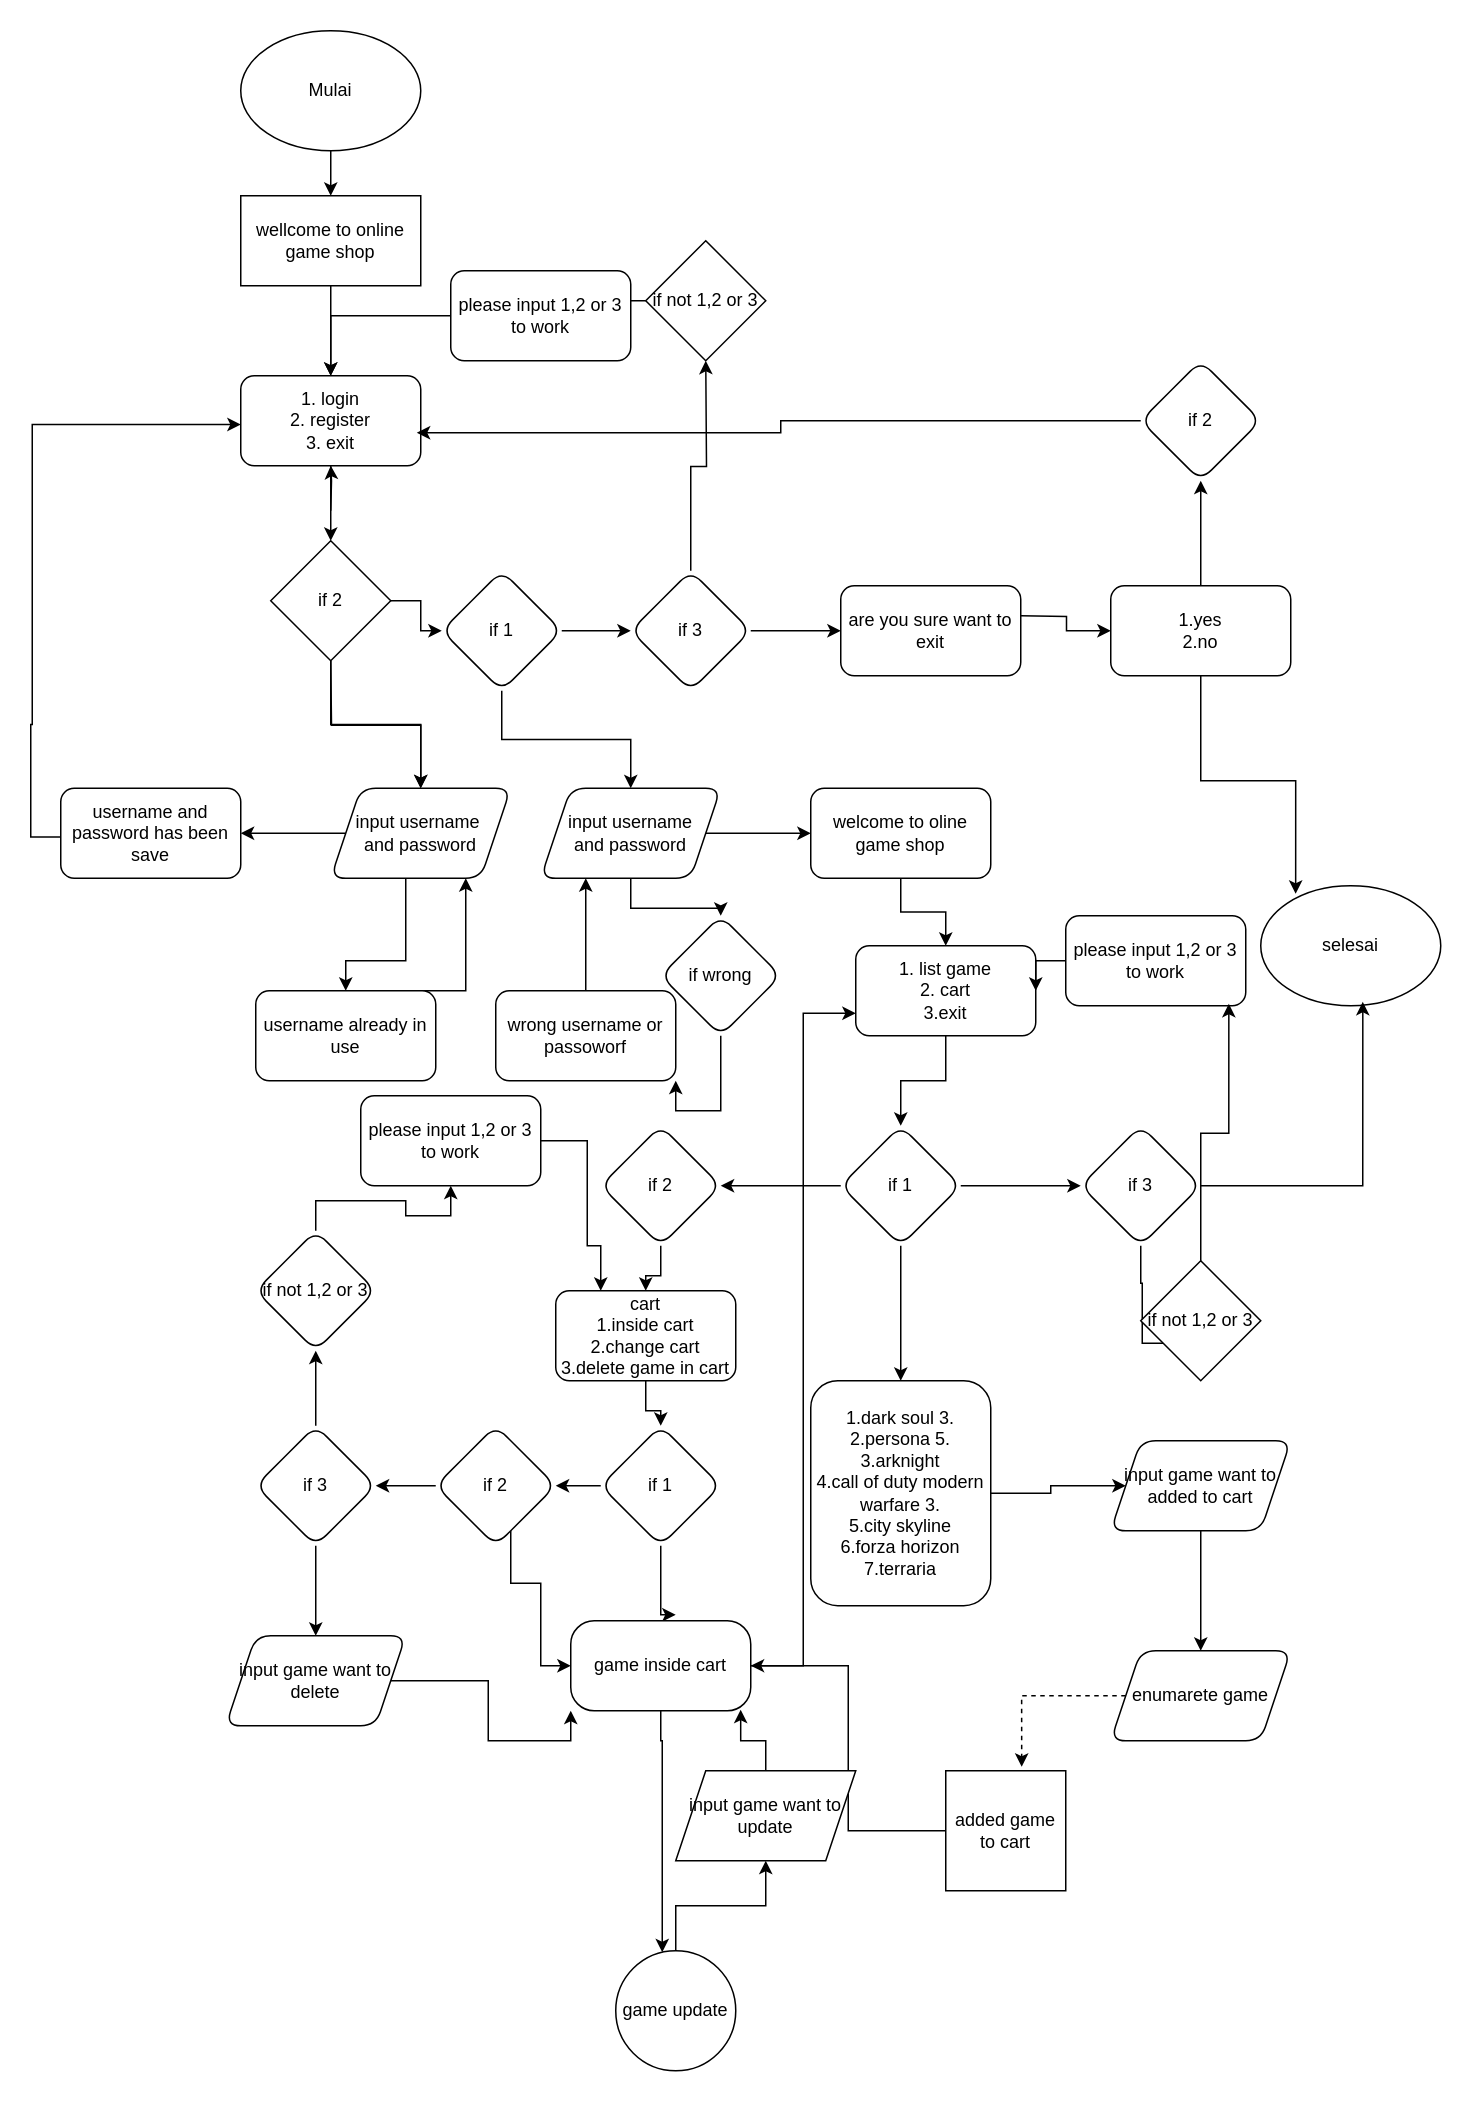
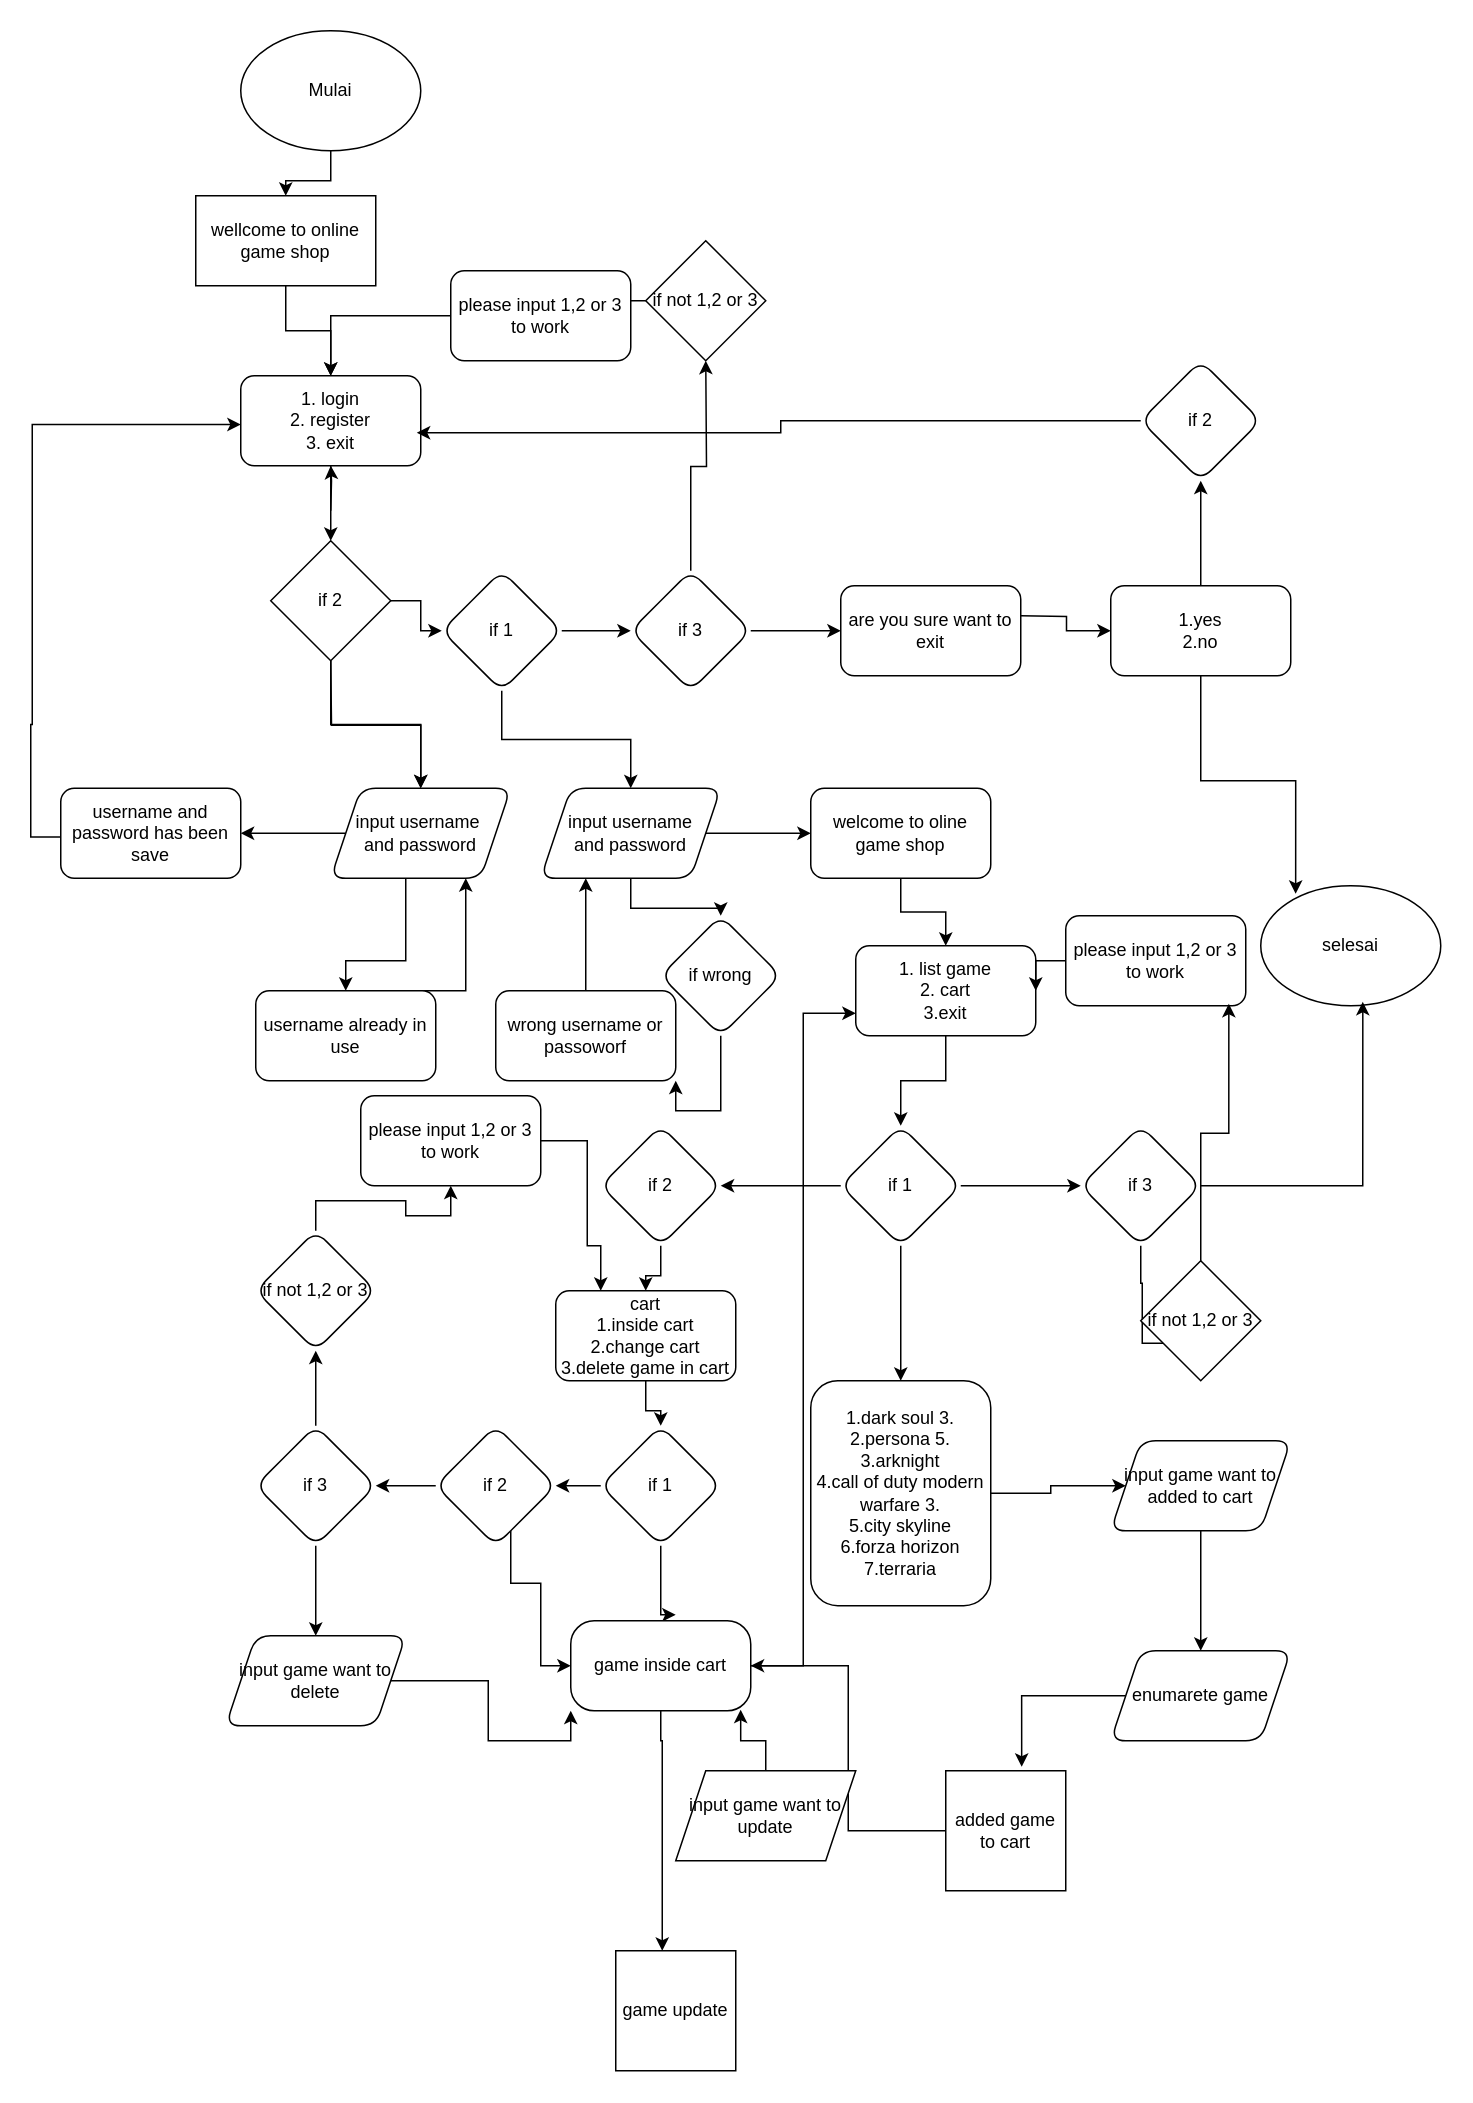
node "wellcome to online game shop": moved (331, 241) -> (286, 241)
edge "enumarete game" -> "added game to cart": style dashed -> solid
edge "game update" -> "input game want to update": removed
node "game update": shape ellipse -> rectangle
